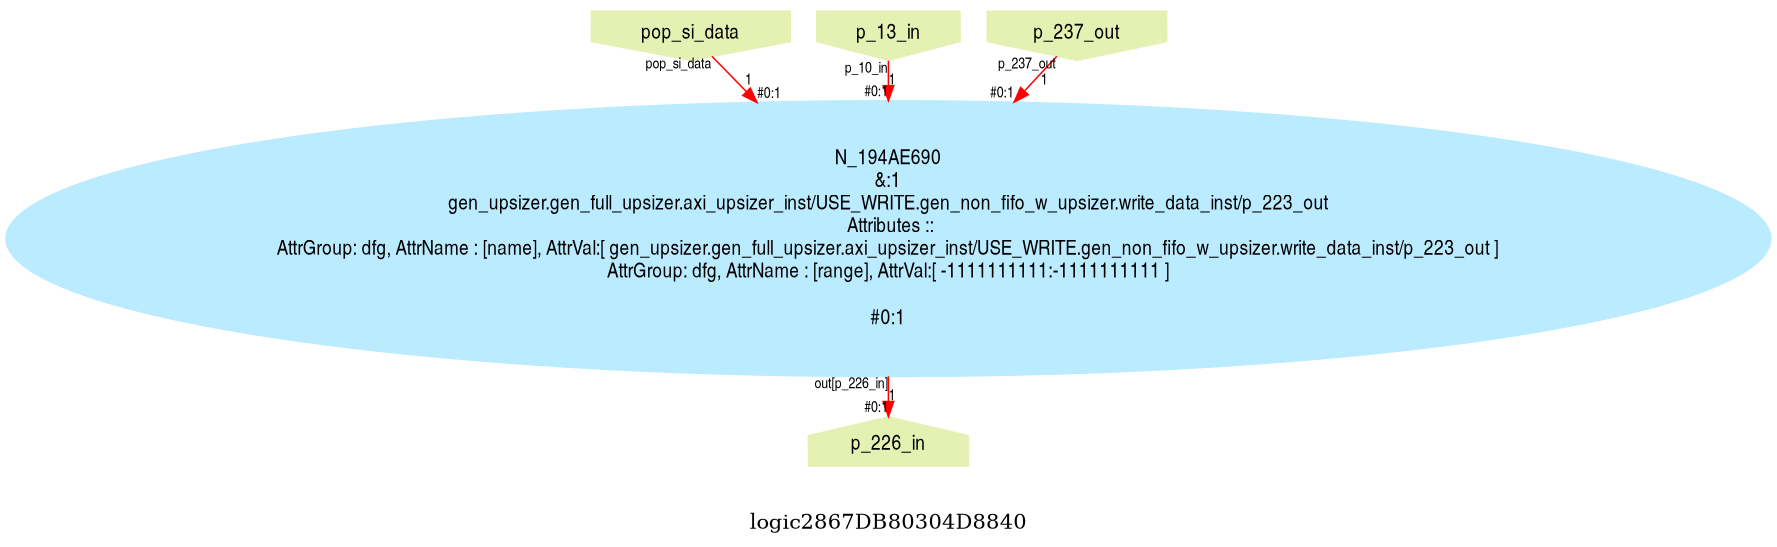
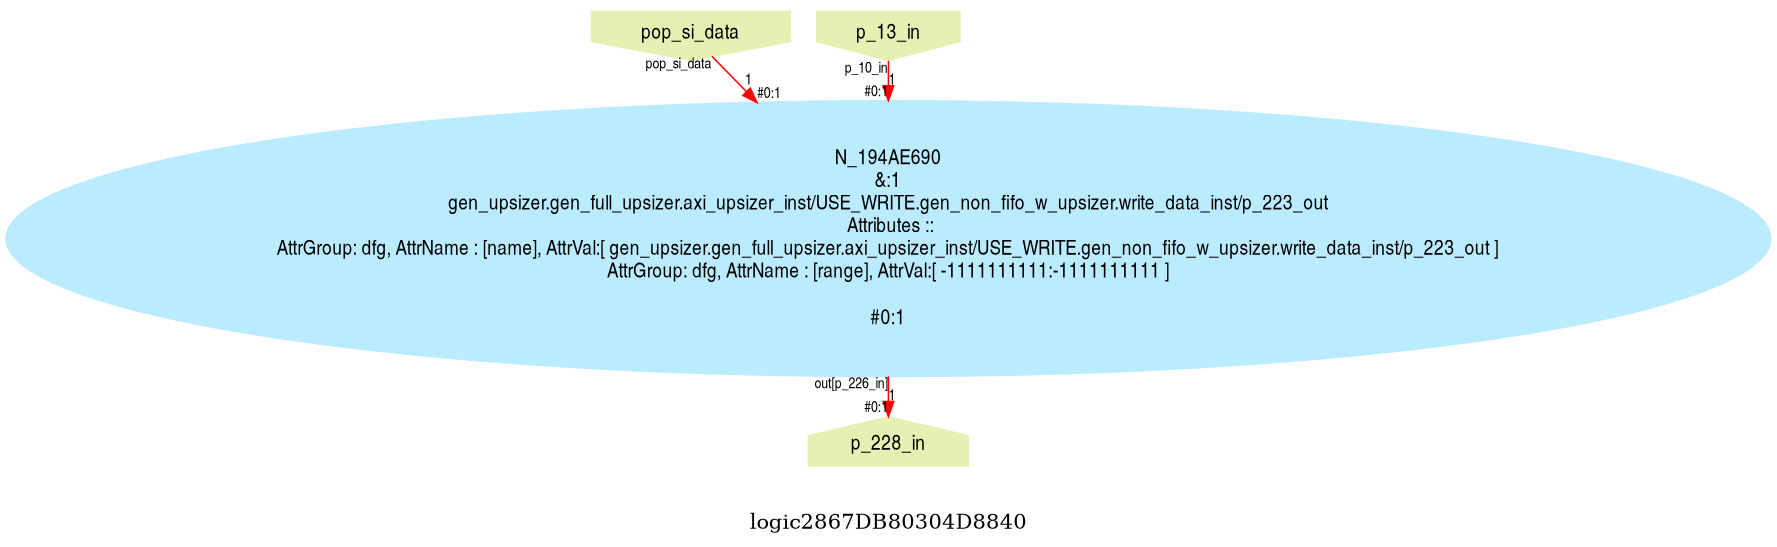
node "p_237_out": removed
node "p_226_in": label "p_226_in" -> "p_228_in"
